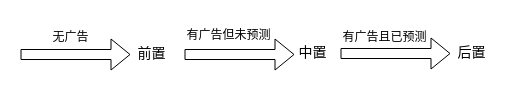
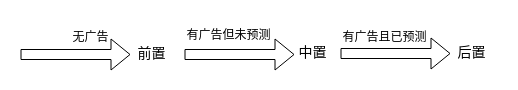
node "无广告": moved (71, 38) -> (91, 38)
